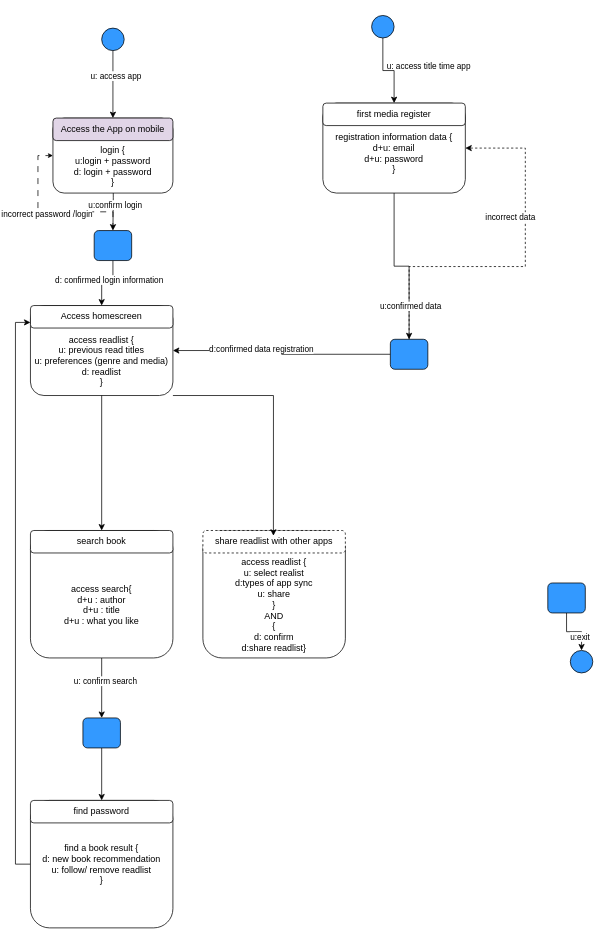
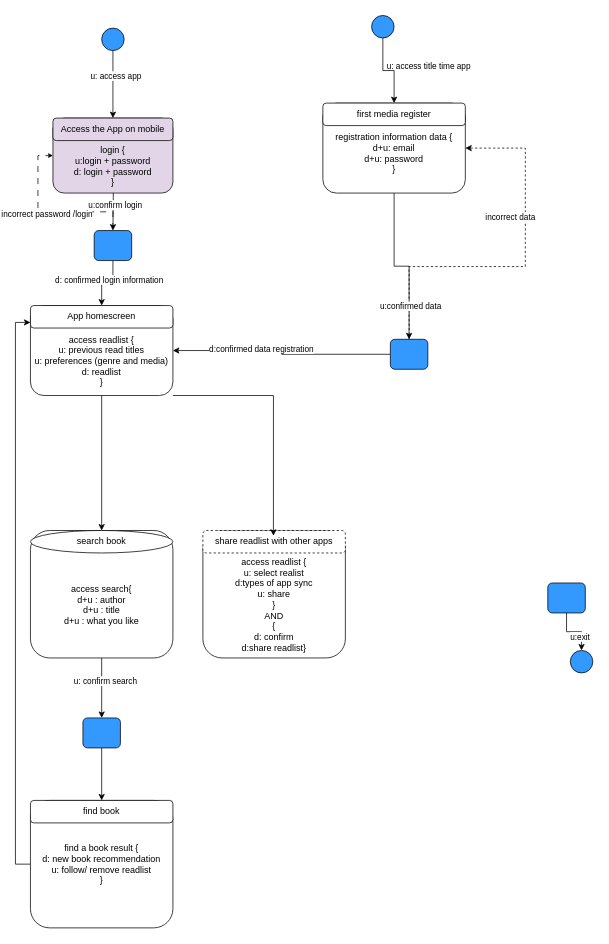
node "login { u:login + password d: login + password }": fillcolor #ffffff -> #e1d5e7
node "Access homescreen": label "Access homescreen" -> "App homescreen"
node "search book": shape rounded rectangle -> ellipse
node "find password": label "find password" -> "find book"
